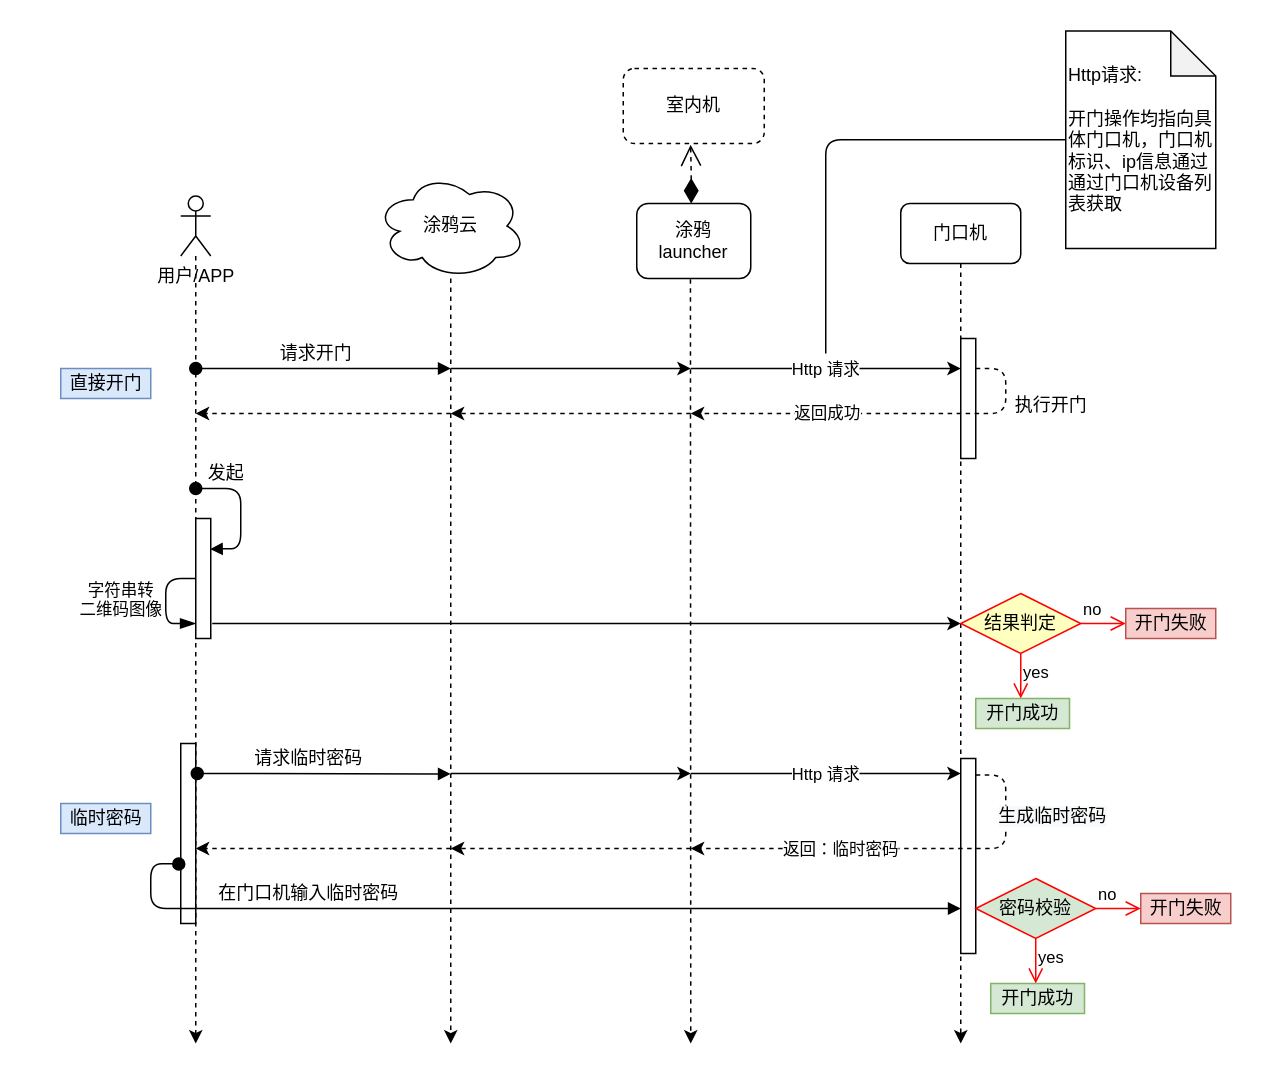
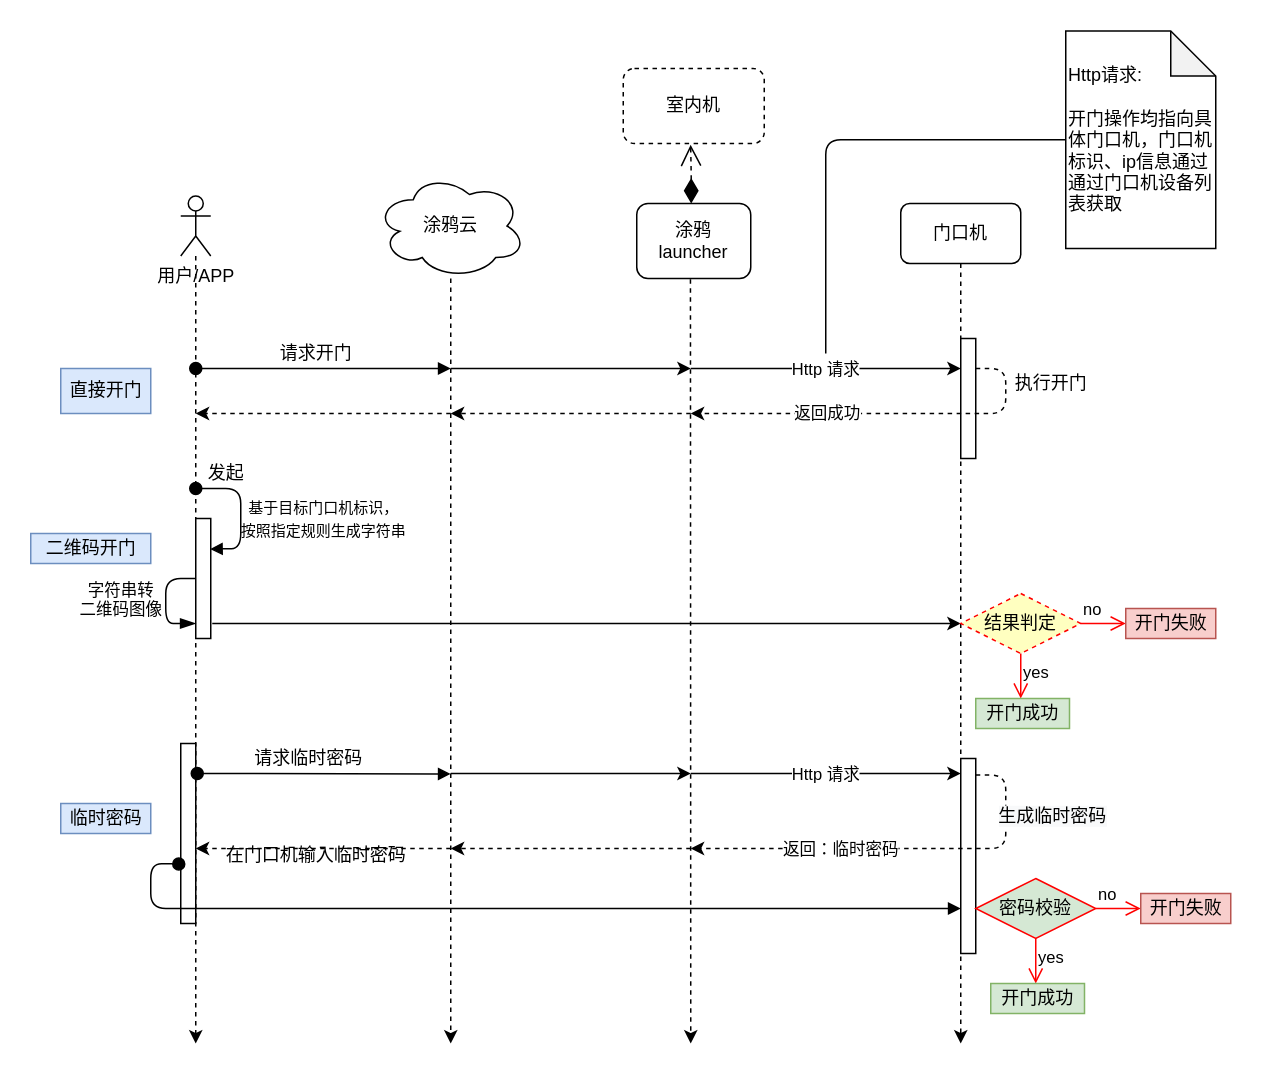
node "直接开门": size 90x30 -> 90x45
node "执行开门": moved (1051, 406) -> (1051, 383)
node "基于目标门口机标识， 按照指定规则生成字符串": added
node "二维码开门": added
node "结果判定": style solid -> dashed
node "在门口机输入临时密码": moved (308, 893) -> (316, 856)
